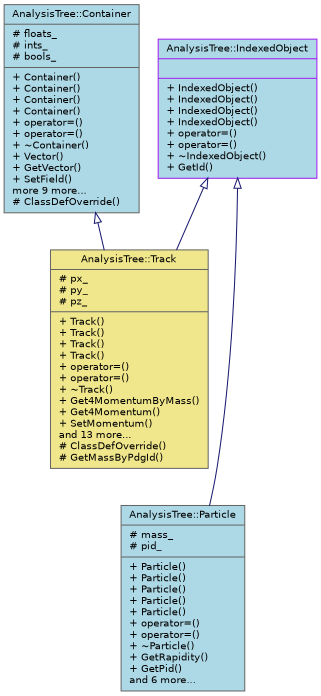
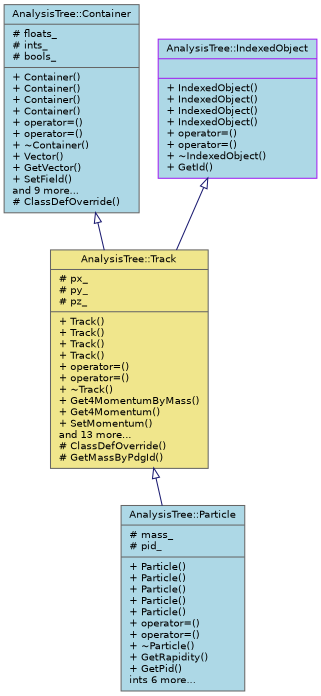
node "AnalysisTree::Container": text "more 9 more..." -> "and 9 more..."
edge "AnalysisTree::Particle" -> "AnalysisTree::IndexedObject": now "AnalysisTree::Particle" -> "AnalysisTree::Track"
node "AnalysisTree::Particle": text "and 6 more..." -> "ints 6 more..."
